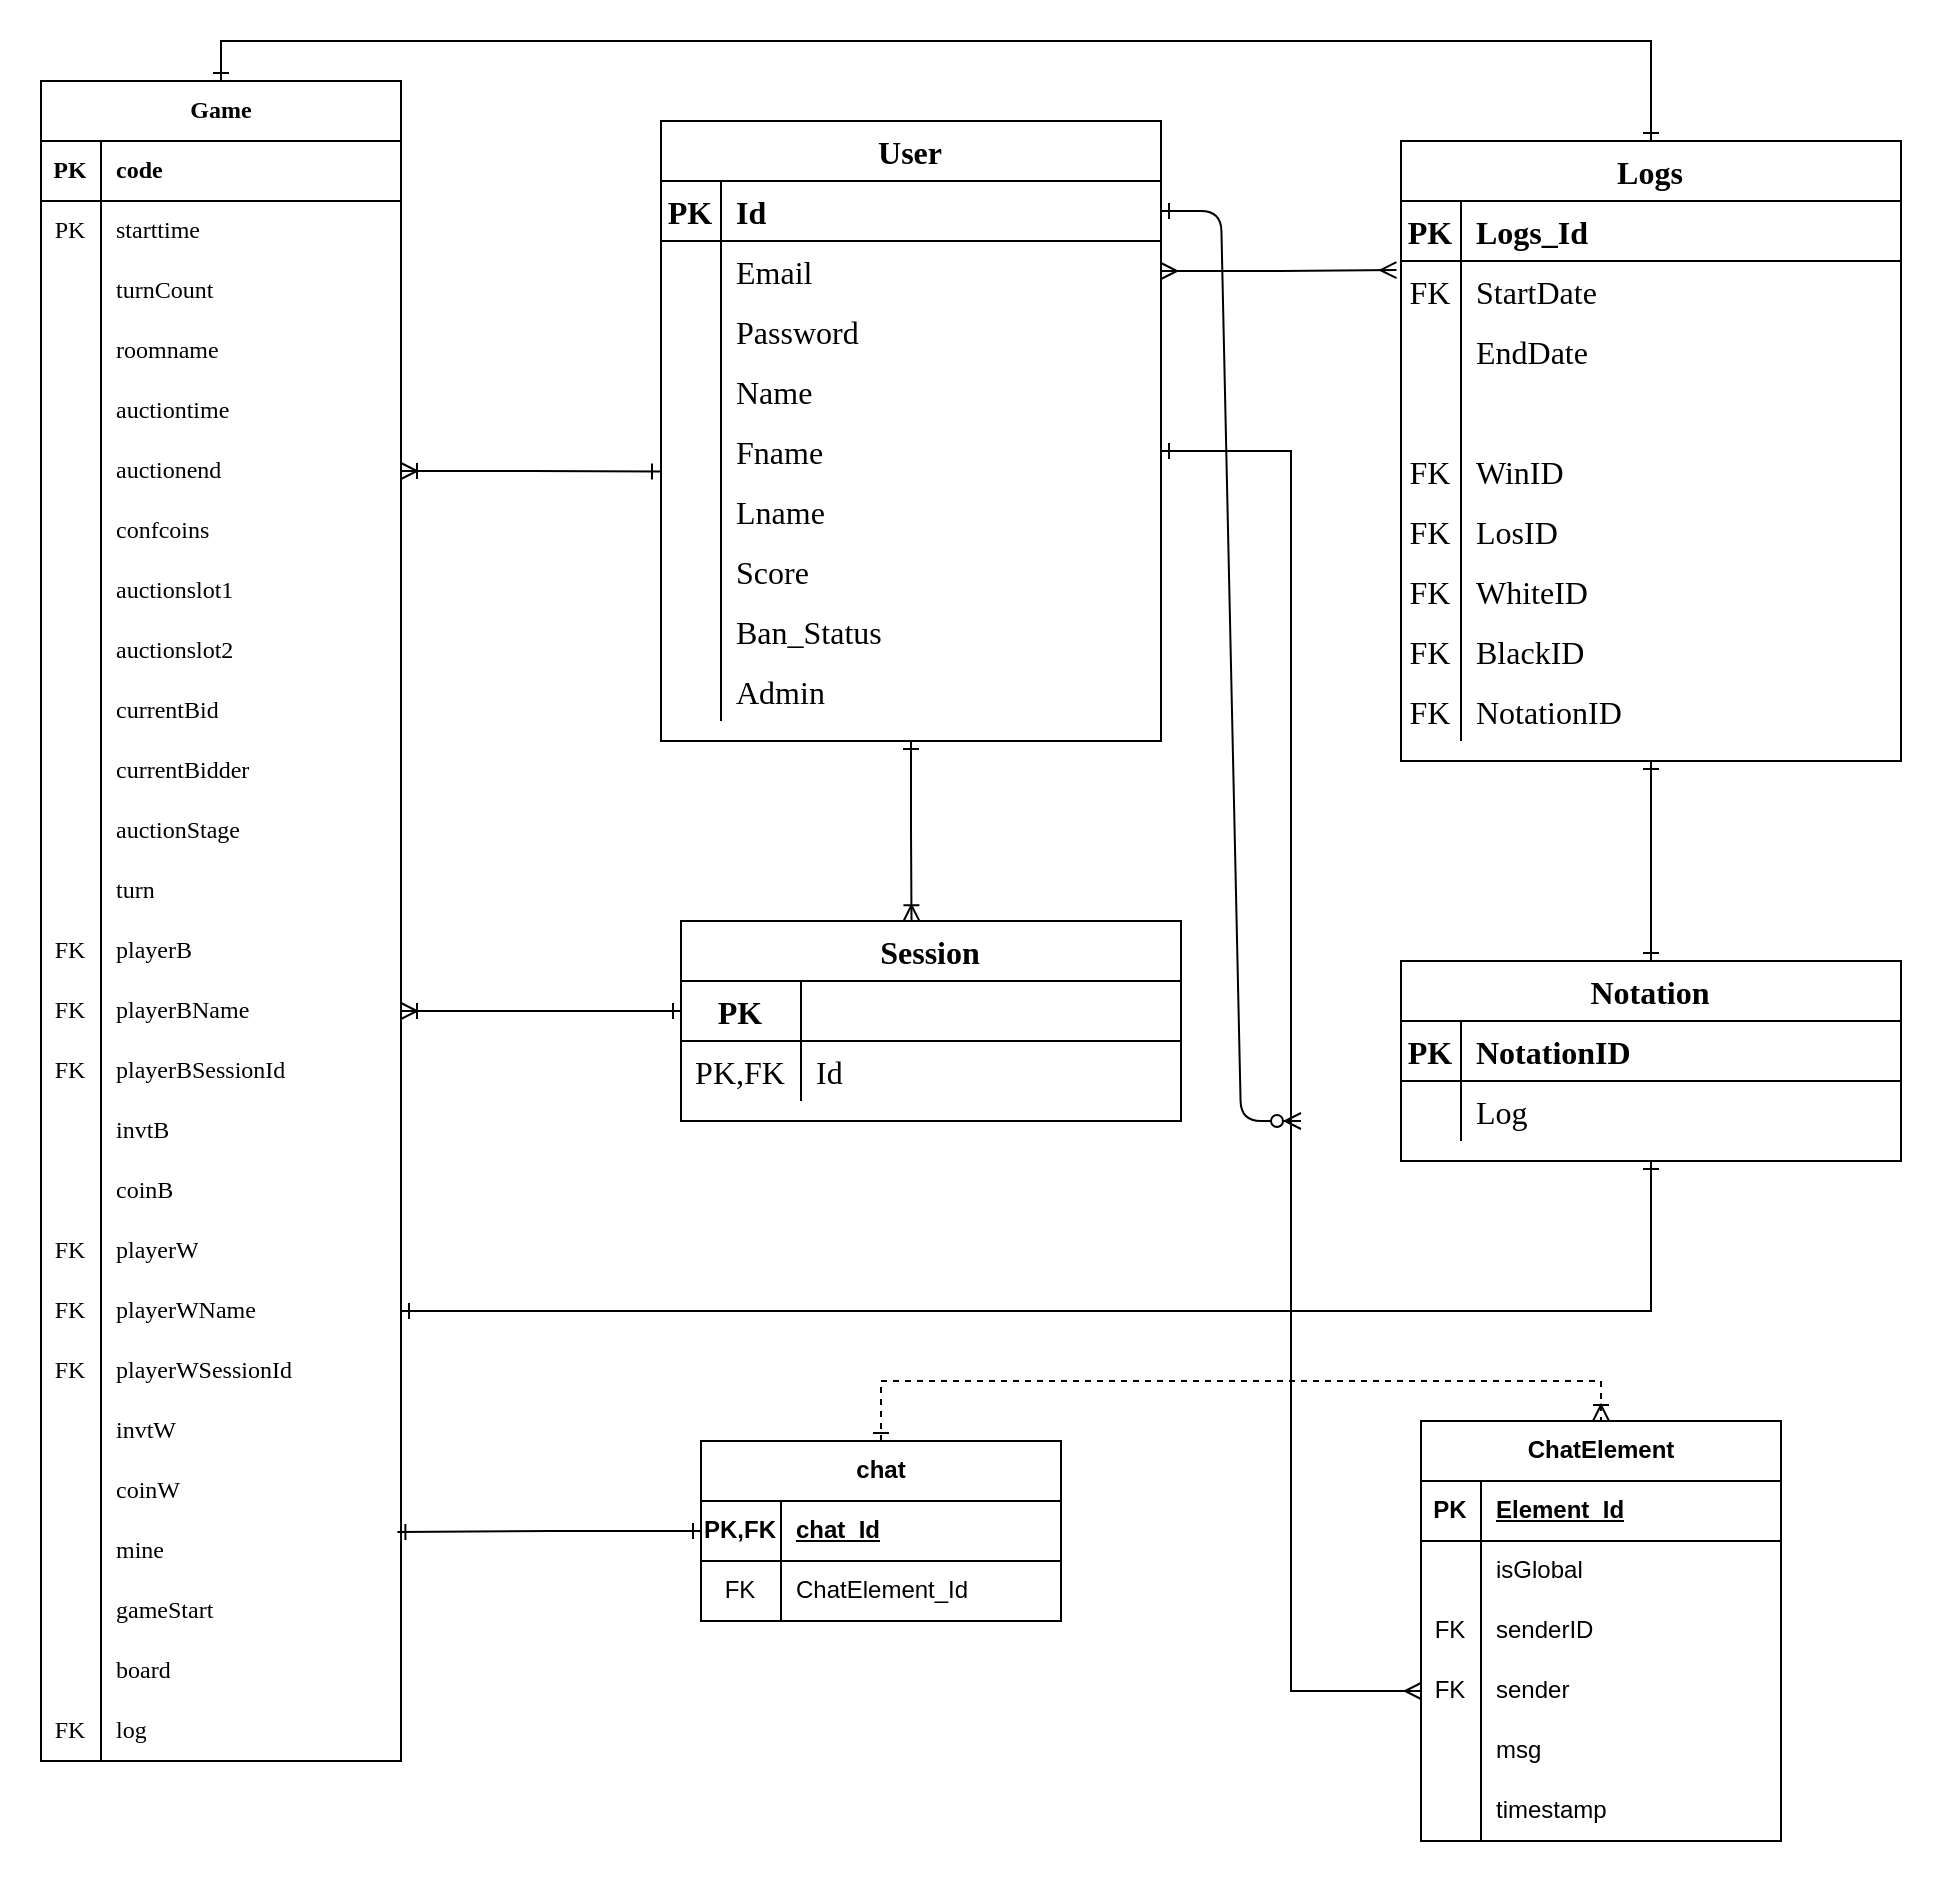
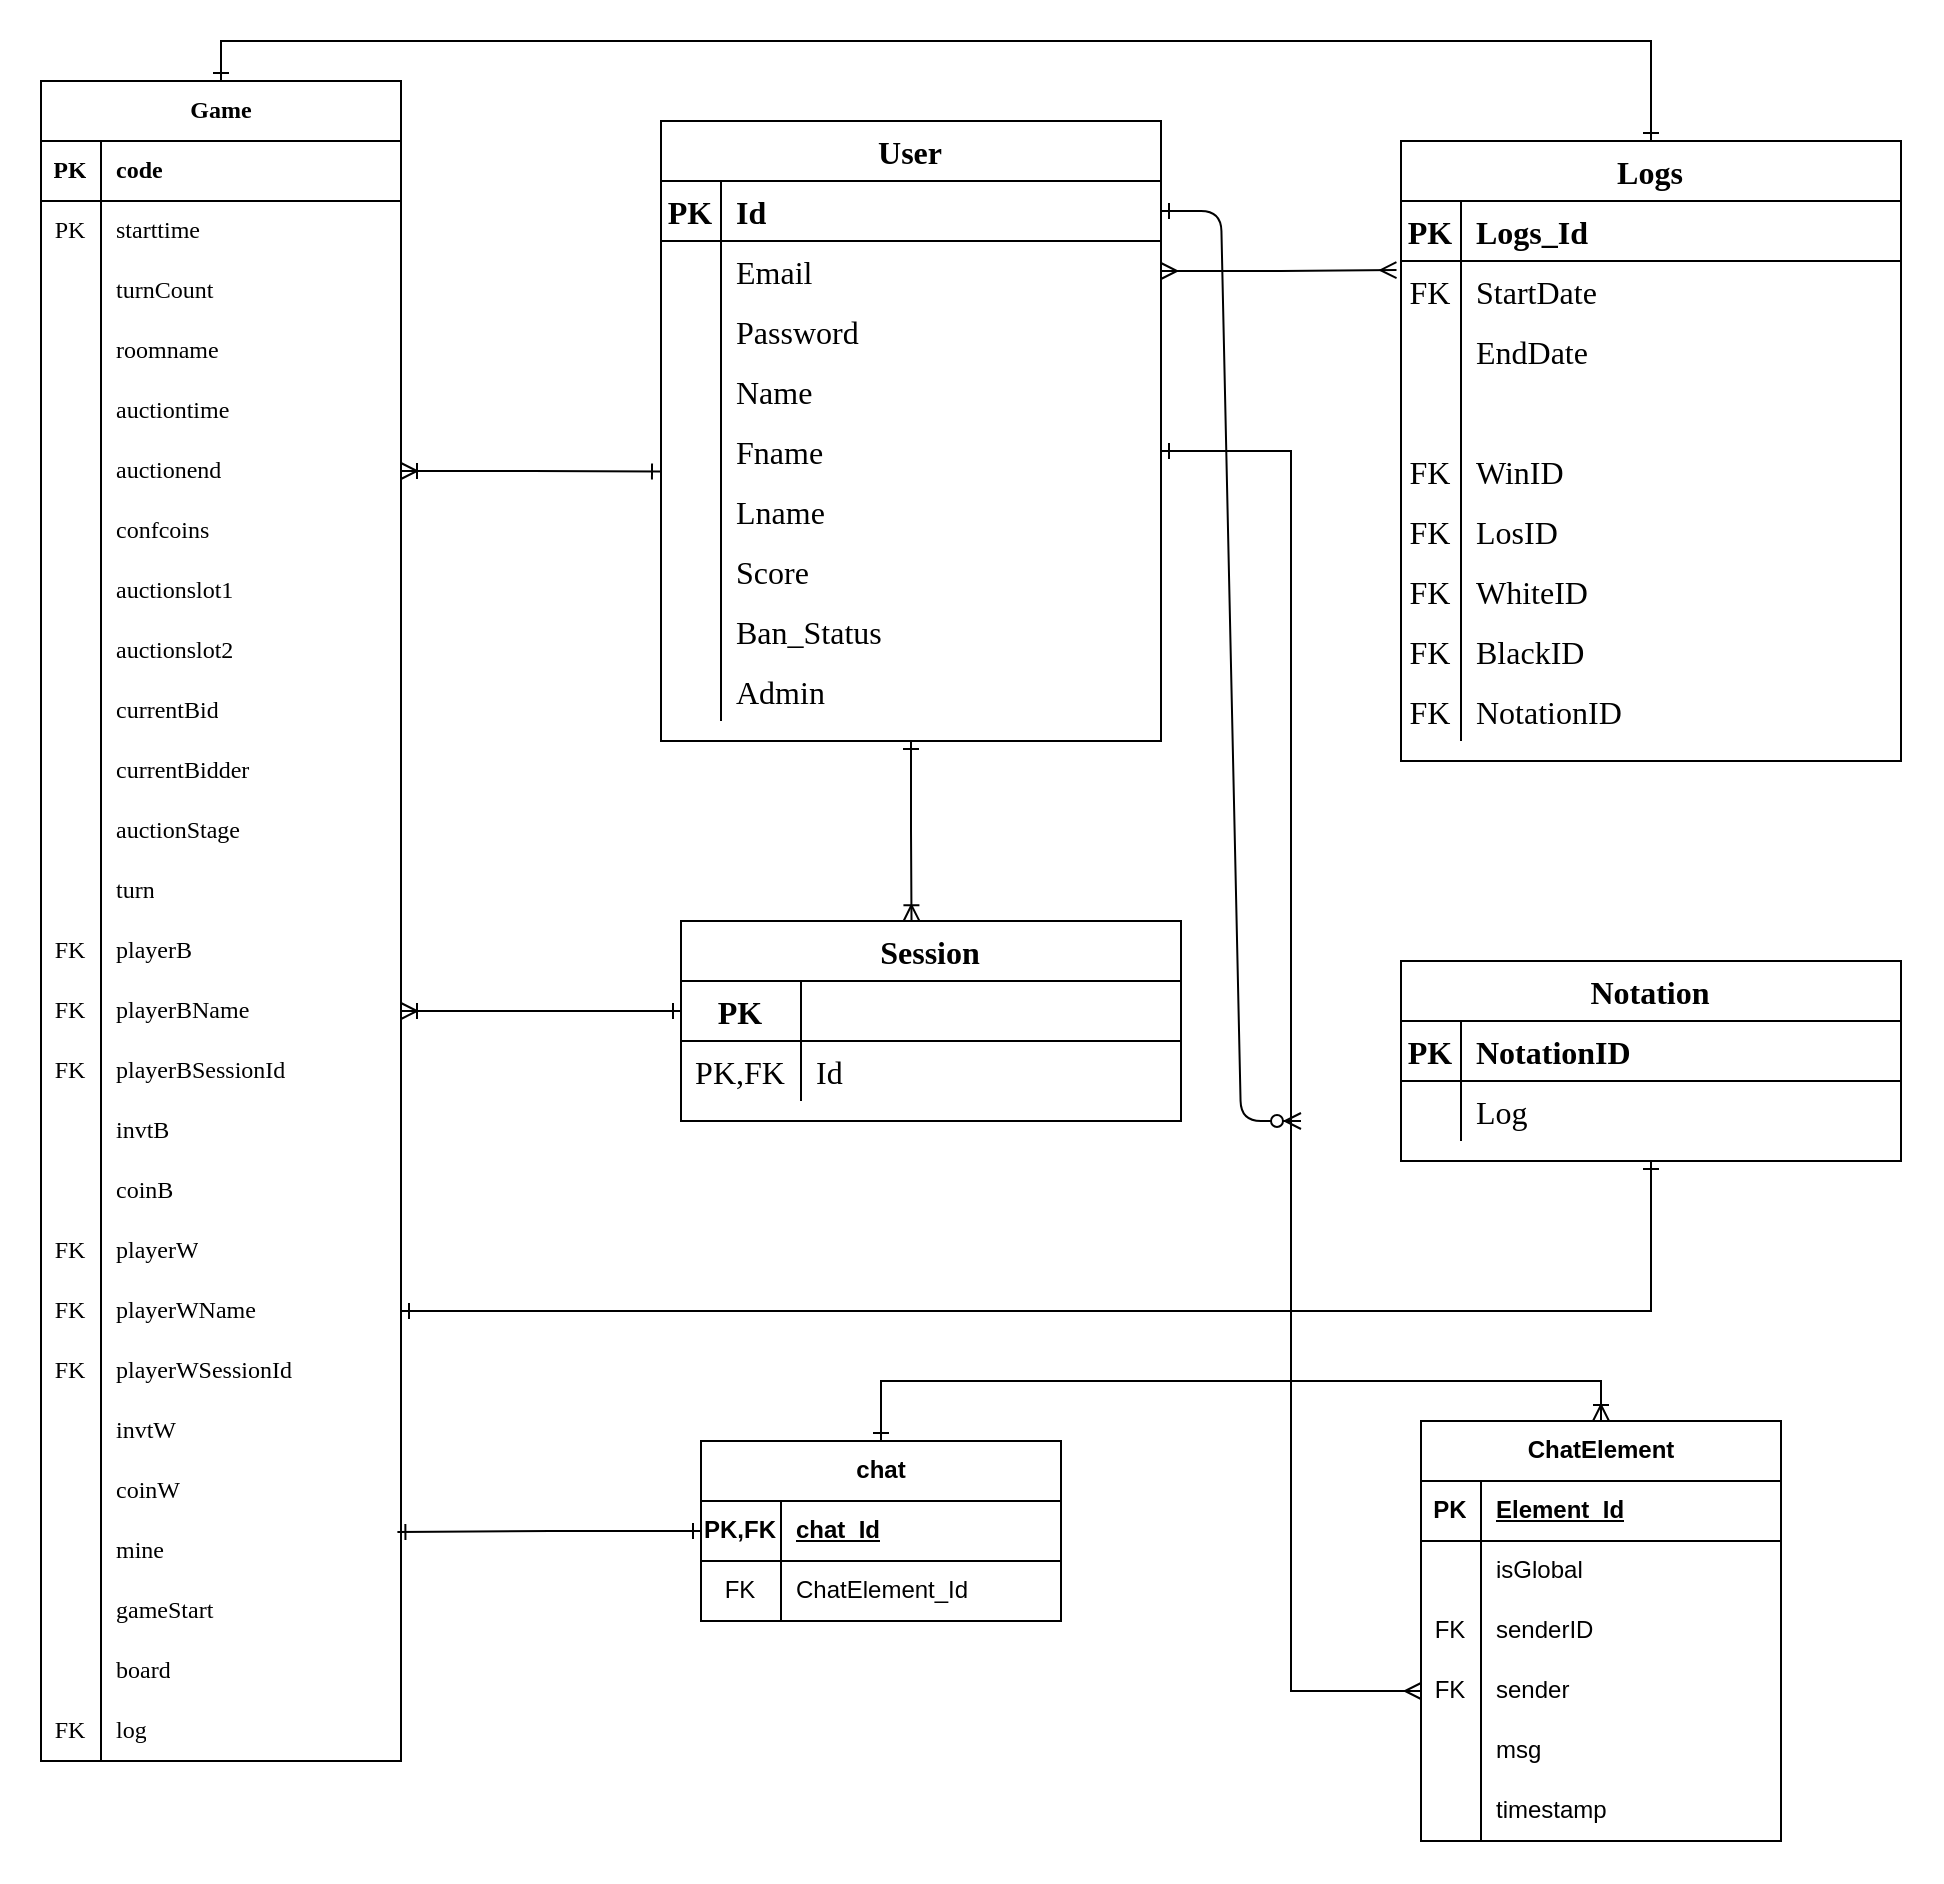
edge "Logs" -- "Notation": removed
edge "chat" -- "ChatElement": style dashed -> solid
